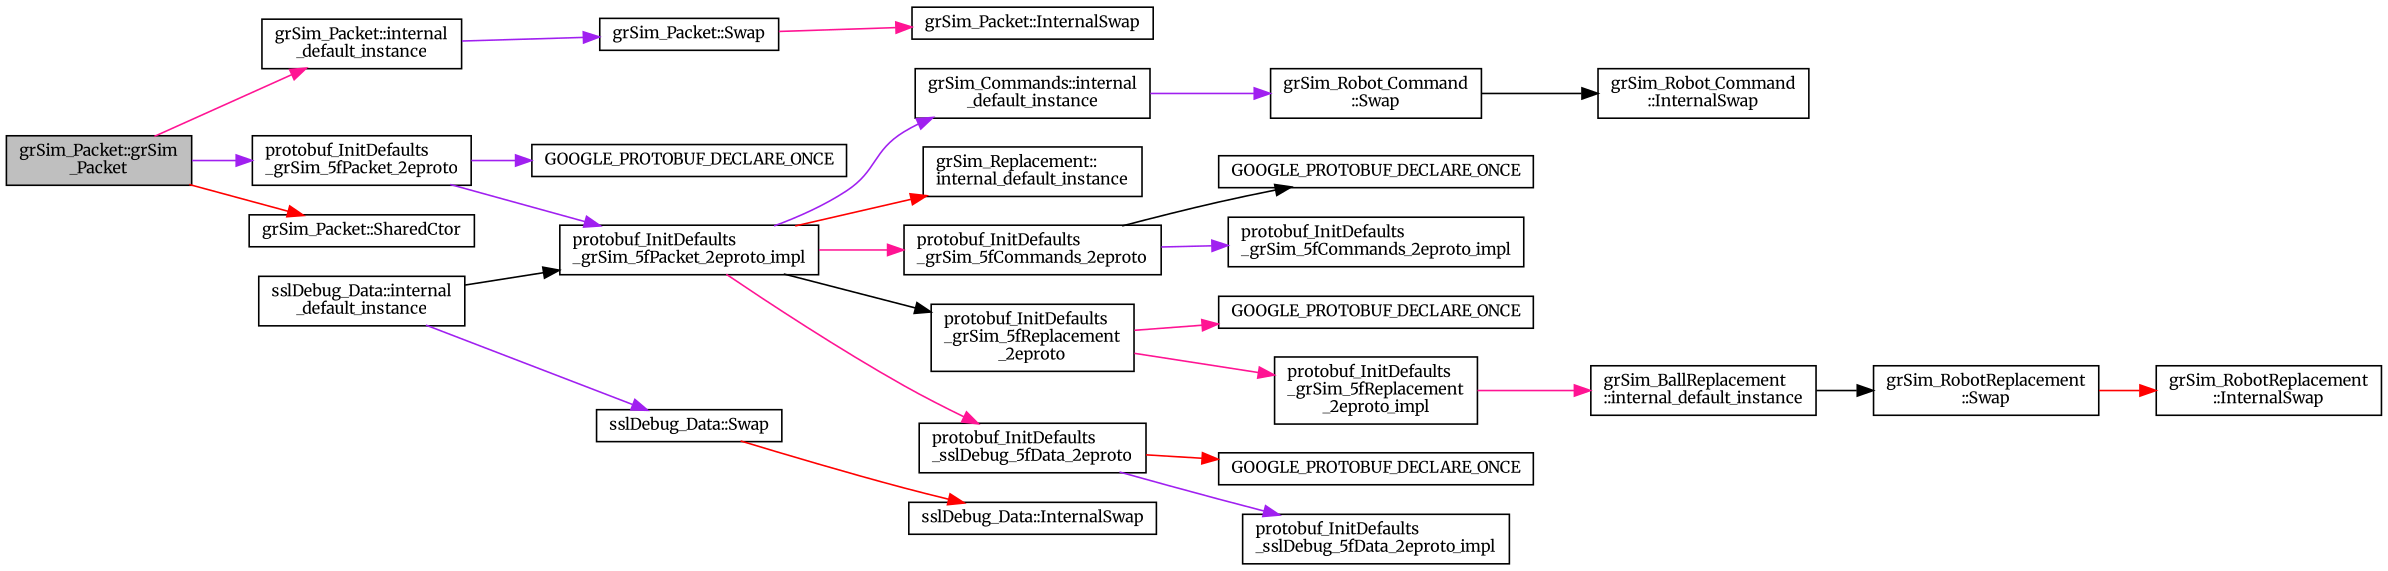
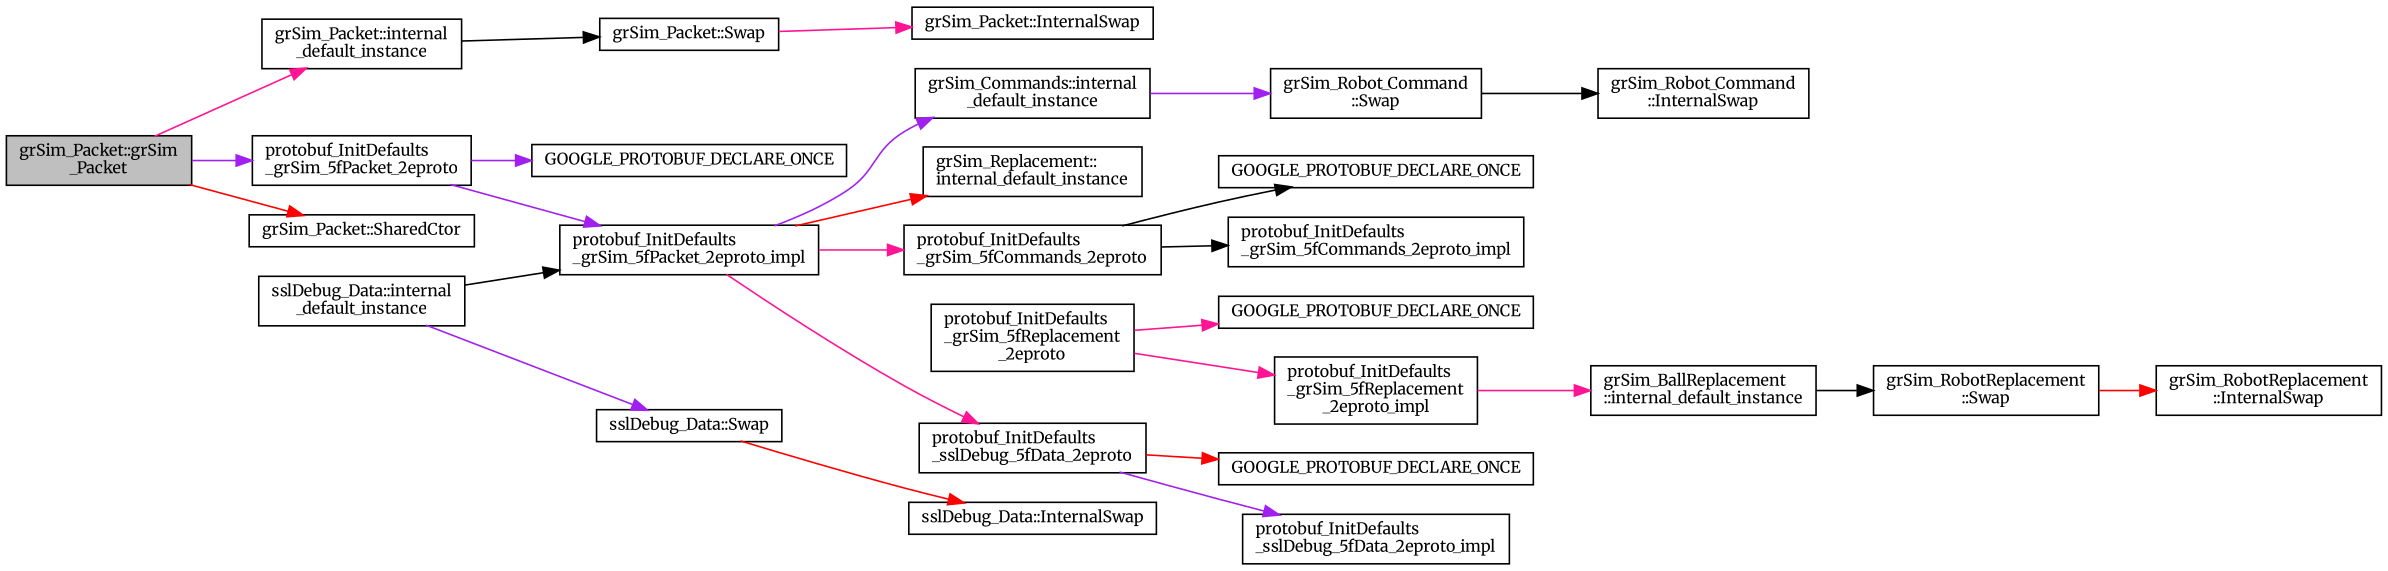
edge "grSim_Packet::internal _default_instance" -> "grSim_Packet::Swap": color purple -> black
edge "protobuf_InitDefaults _grSim_5fCommands_2eproto" -> "protobuf_InitDefaults _grSim_5fCommands_2eproto_impl": color purple -> black
edge "protobuf_InitDefaults _grSim_5fPacket_2eproto_impl" -> "protobuf_InitDefaults _grSim_5fReplacement _2eproto": removed
